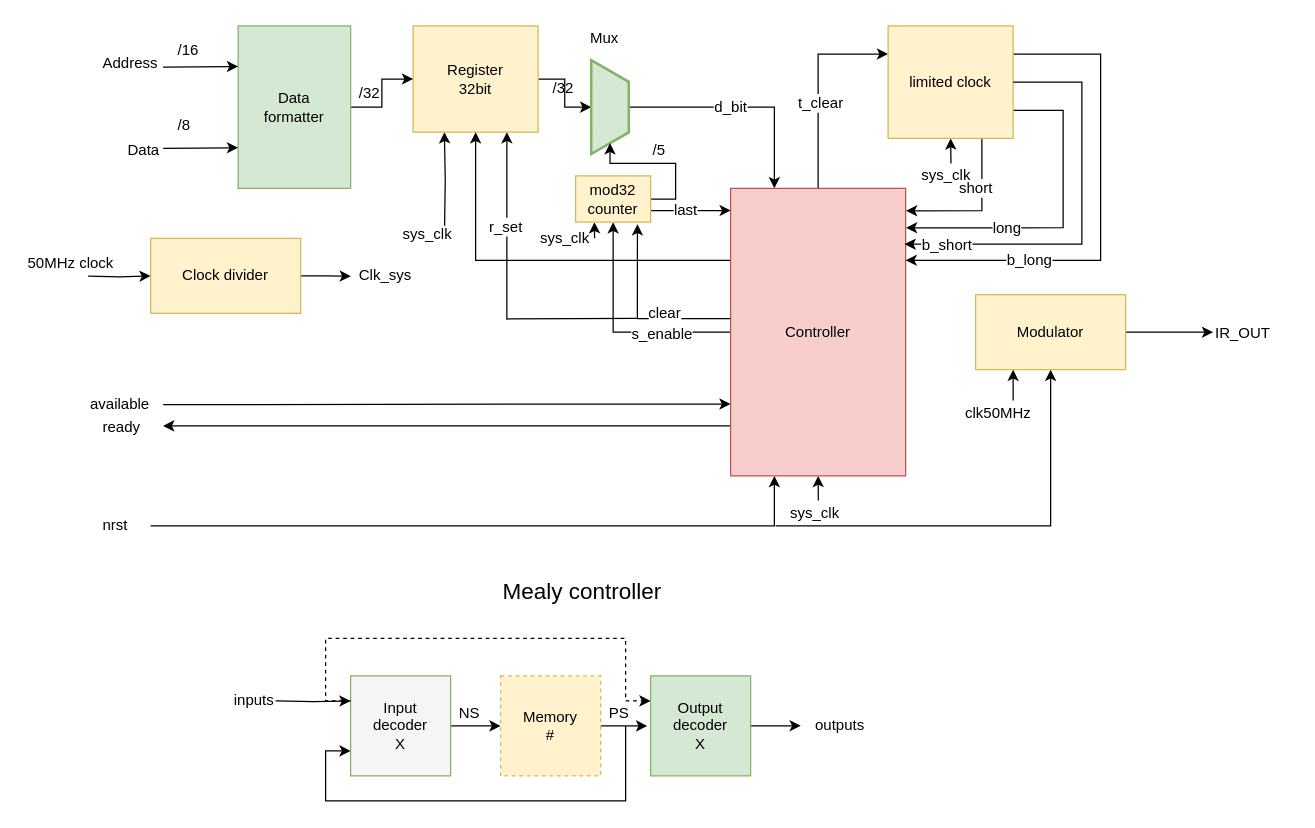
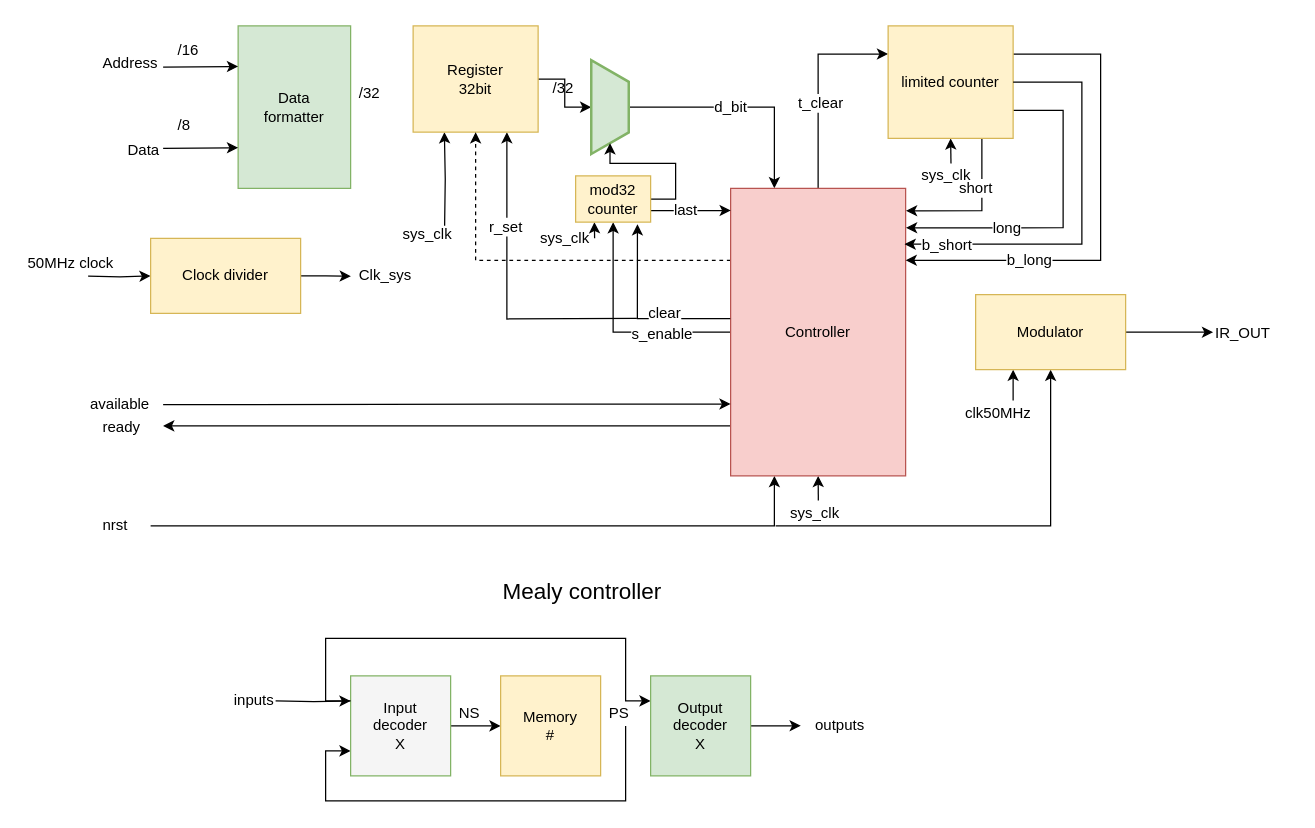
node "Mux": removed
node "limited clock": label "limited clock" -> "limited counter"
edge "Data formatter" -> "Register 32bit": removed
node "/5": removed
edge "Controller" -> "Register 32bit": style solid -> dashed
edge "Input decoder X" -> "Output decoder X": style dashed -> solid
node "Memory #": style dashed -> solid
edge "Memory #" -> "Output decoder X": removed
